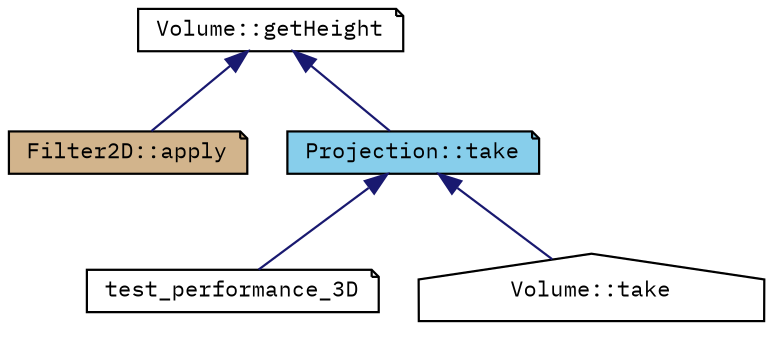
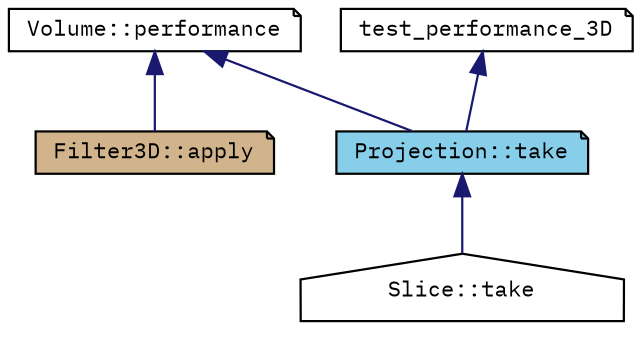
node "Volume::getHeight": label "Volume::getHeight" -> "Volume::performance"
node "Filter2D::apply": label "Filter2D::apply" -> "Filter3D::apply"
edge "test_performance_3D" -> "Projection::take": reversed
node "Volume::take": label "Volume::take" -> "Slice::take"
